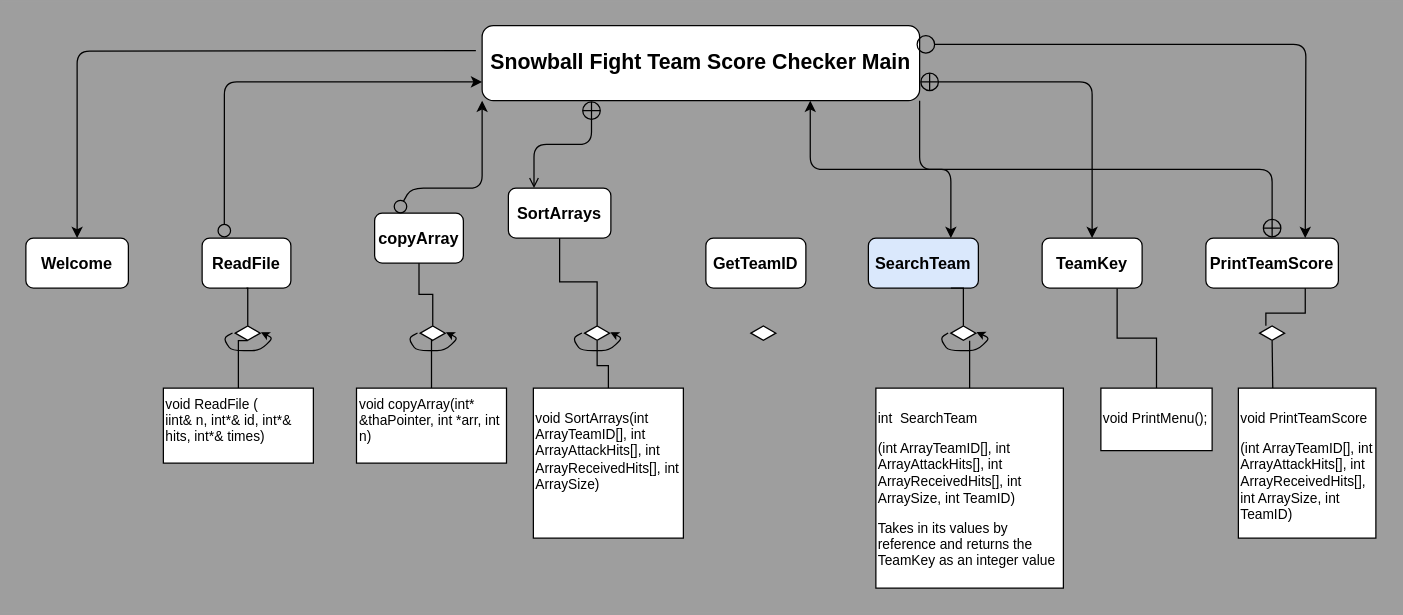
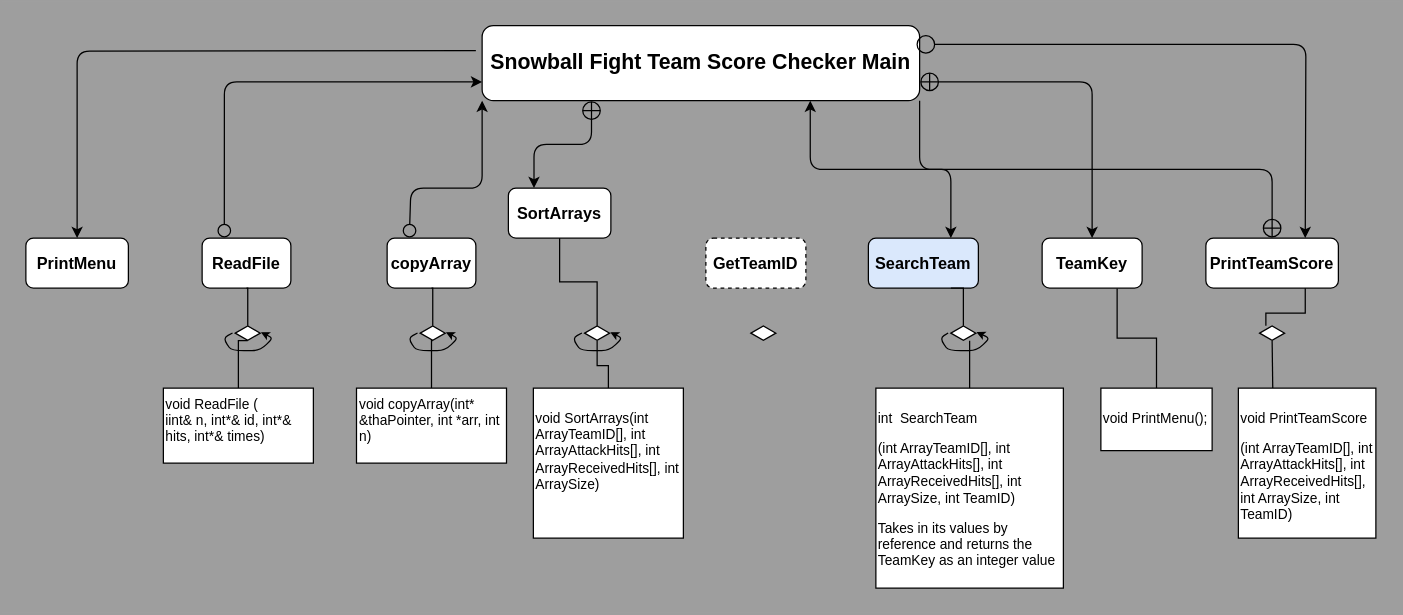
edge "Snowball Fight Team Score Checker Main" -- "SortArrays": arrowhead open -> classic
node "copyArray": moved (419, 238) -> (431, 263)
node "Welcome": label "Welcome" -> "PrintMenu"
node "GetTeamID": style solid -> dashed
